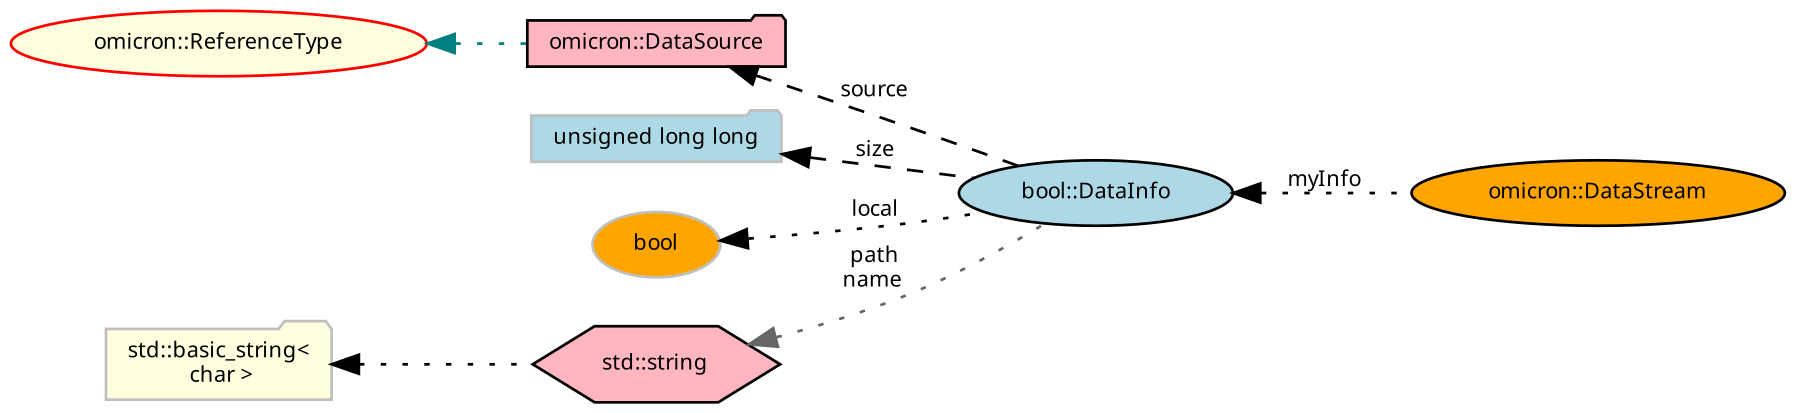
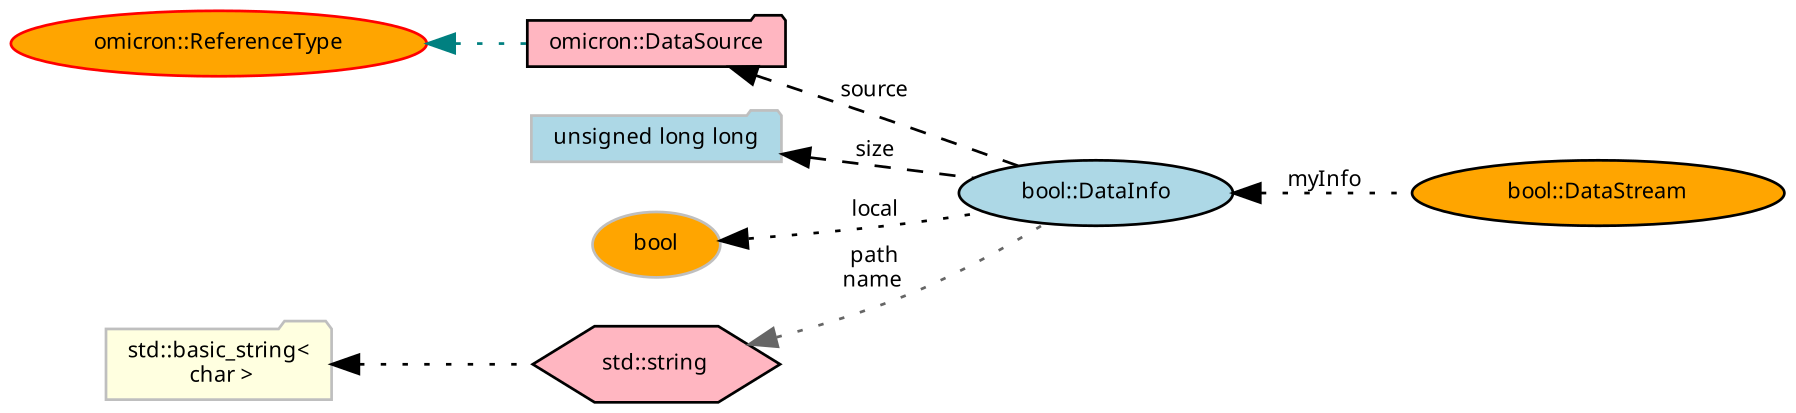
node "omicron::ReferenceType": fillcolor lightyellow -> orange
node "omicron::DataStream": label "omicron::DataStream" -> "bool::DataStream"
